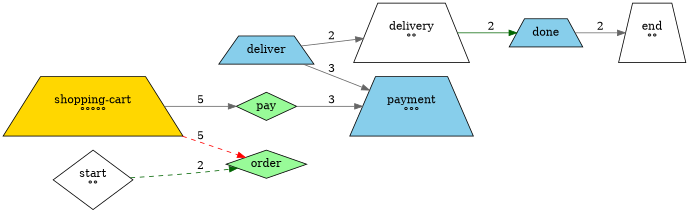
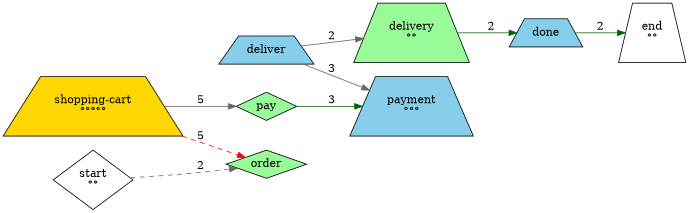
node "delivery °°": fillcolor white -> palegreen
edge "done" -> "end °°": color gray40 -> darkgreen
edge "pay" -> "payment °°°": color gray40 -> darkgreen
edge "start °°" -> "order": color darkgreen -> gray40
